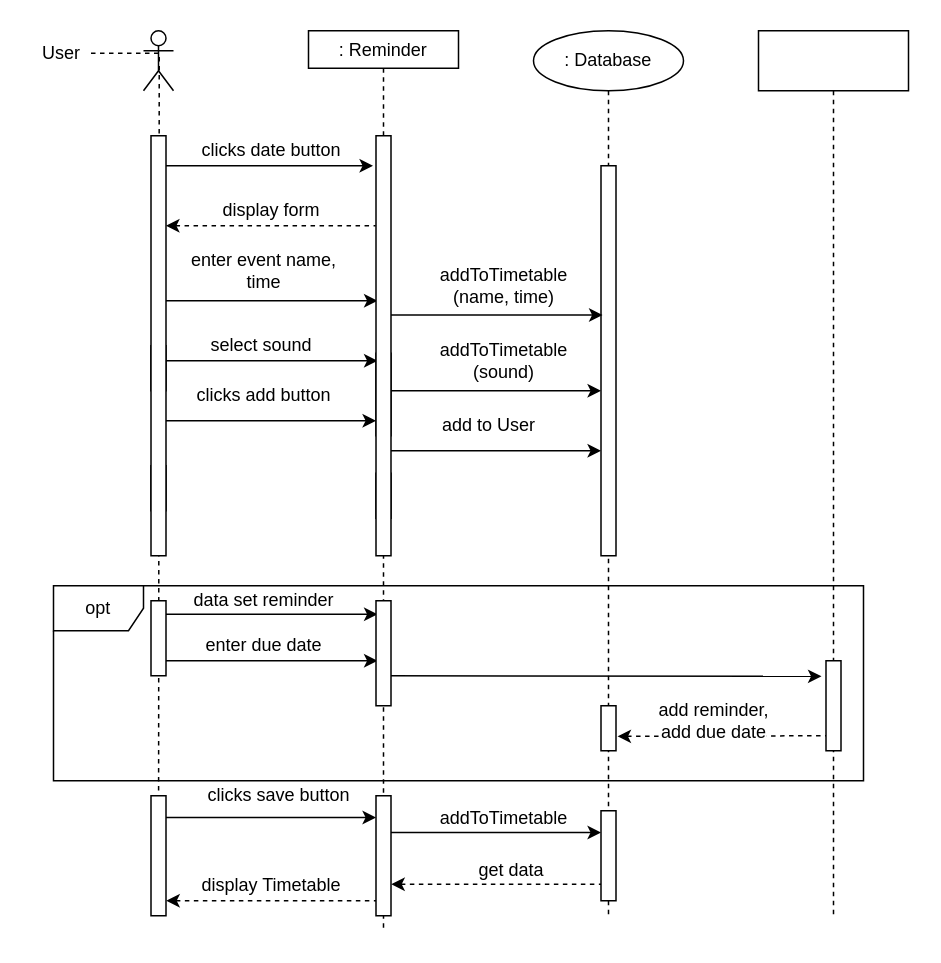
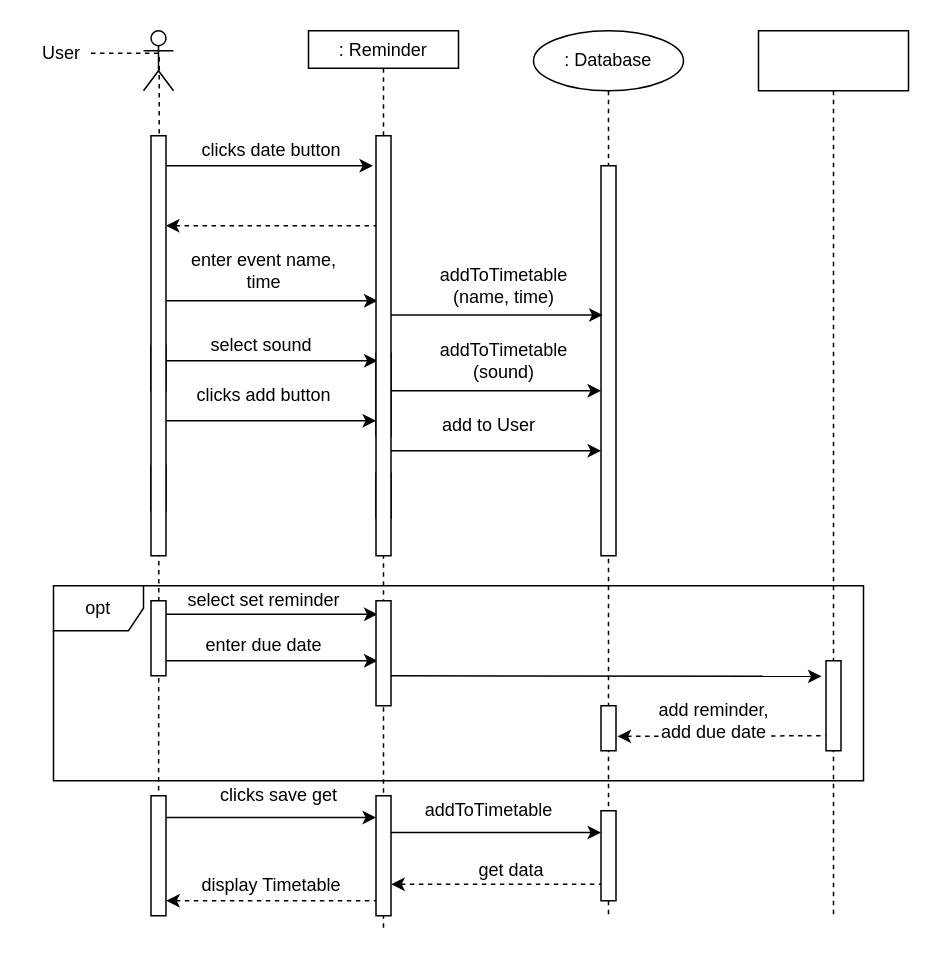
node "display form": removed
node "data set reminder": label "data set reminder" -> "select set reminder"
node "clicks save button": label "clicks save button" -> "clicks save get"
node "addToTimetable": moved (503, 818) -> (488, 811)
